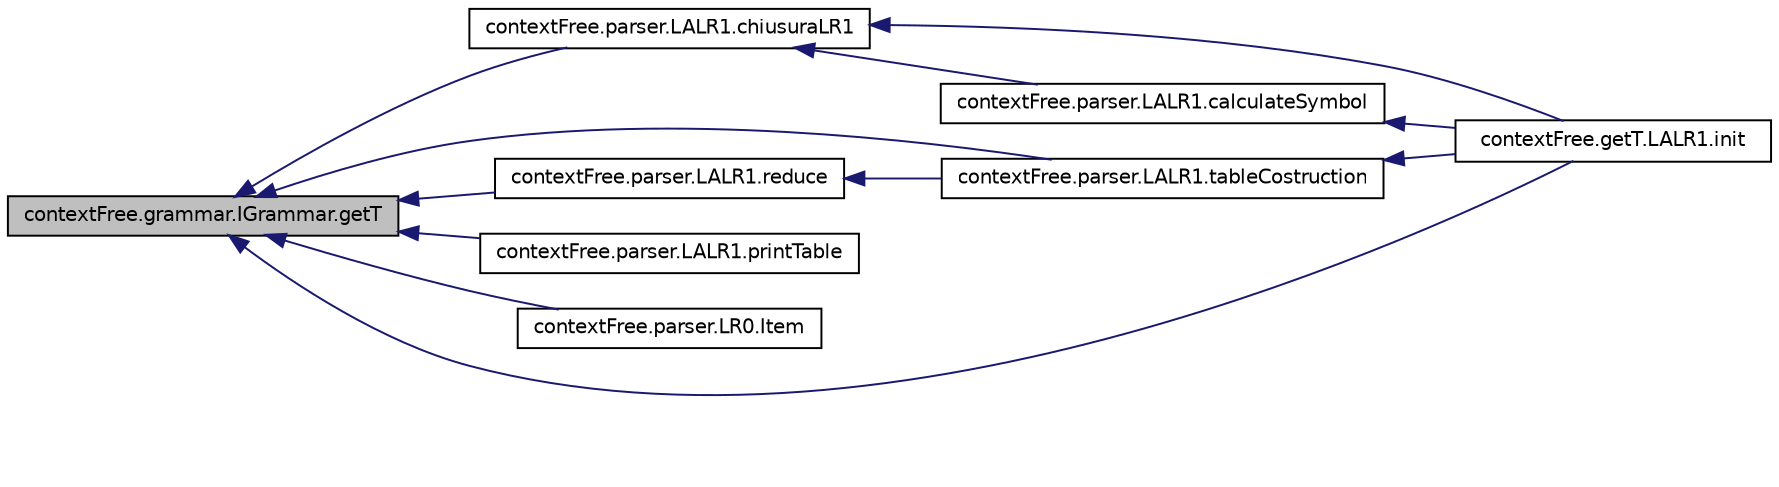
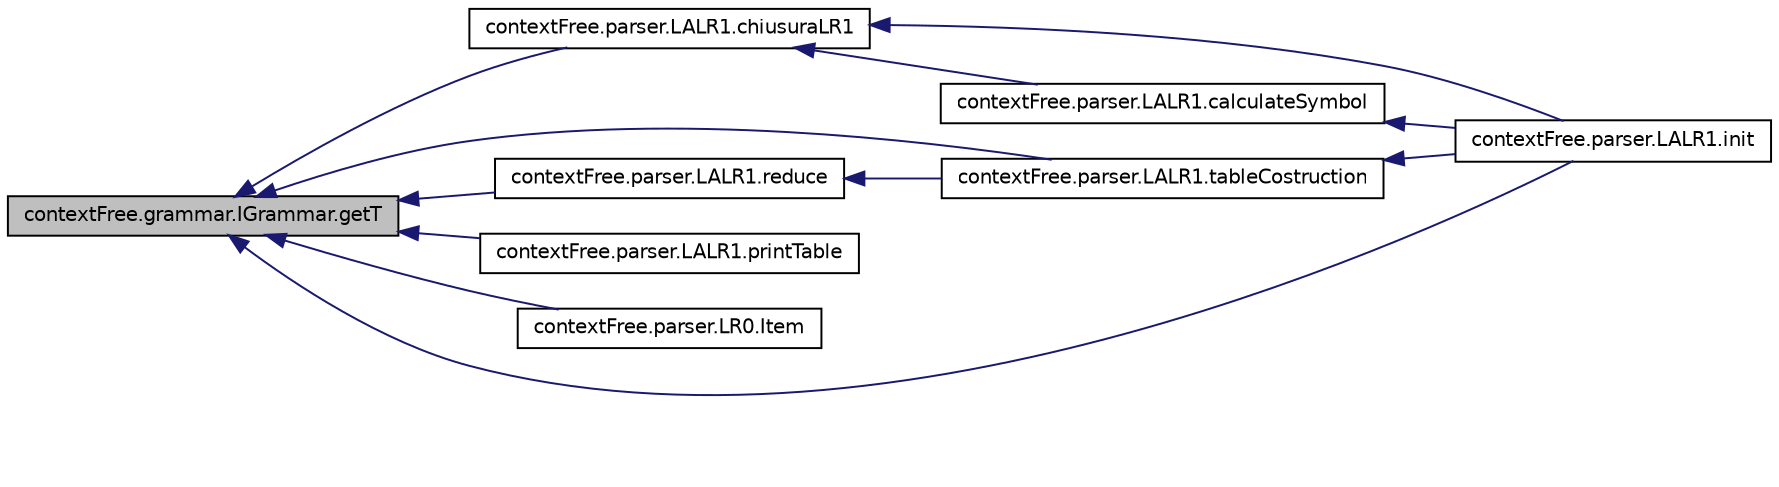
node "contextFree.getT.LALR1.init": label "contextFree.getT.LALR1.init" -> "contextFree.parser.LALR1.init"
